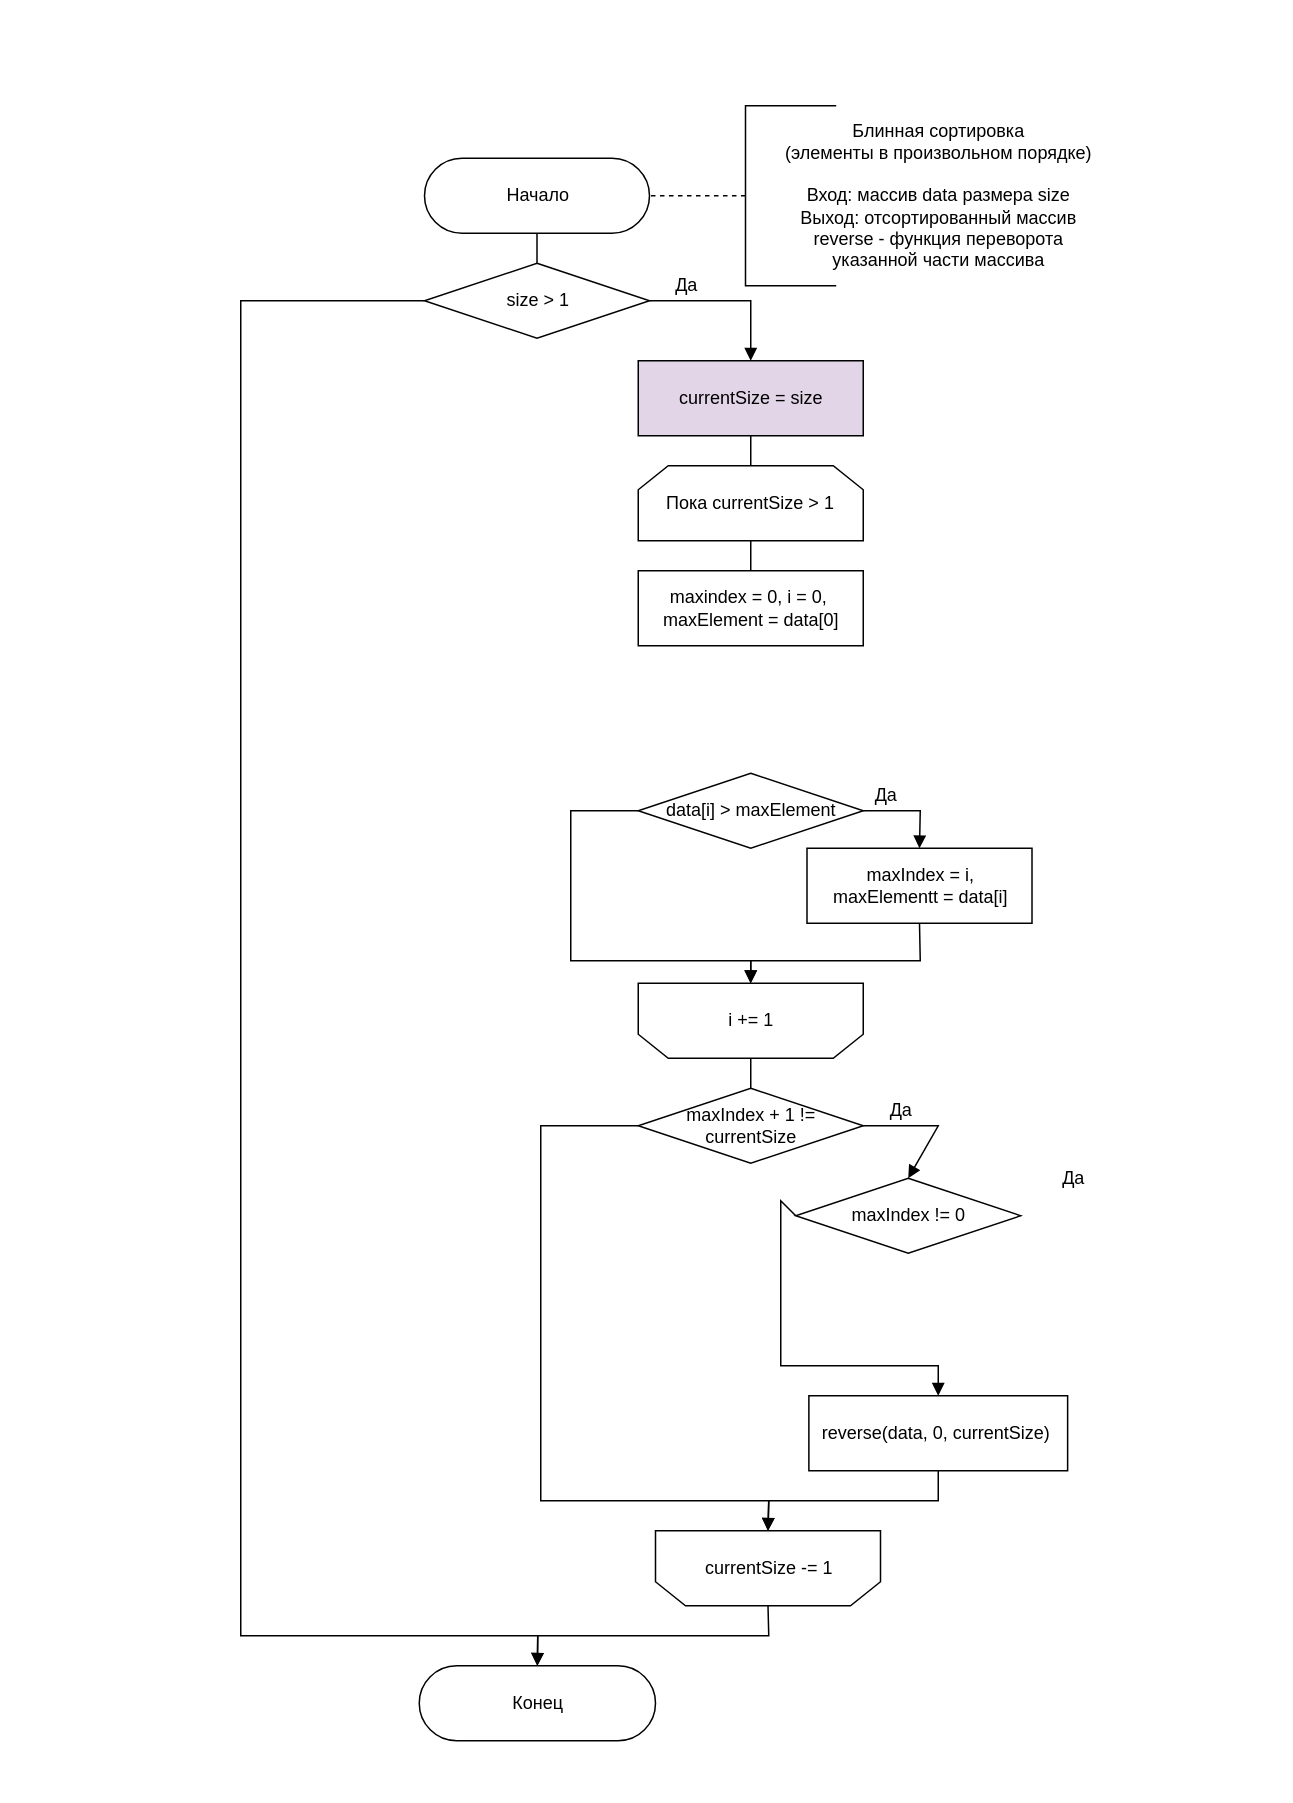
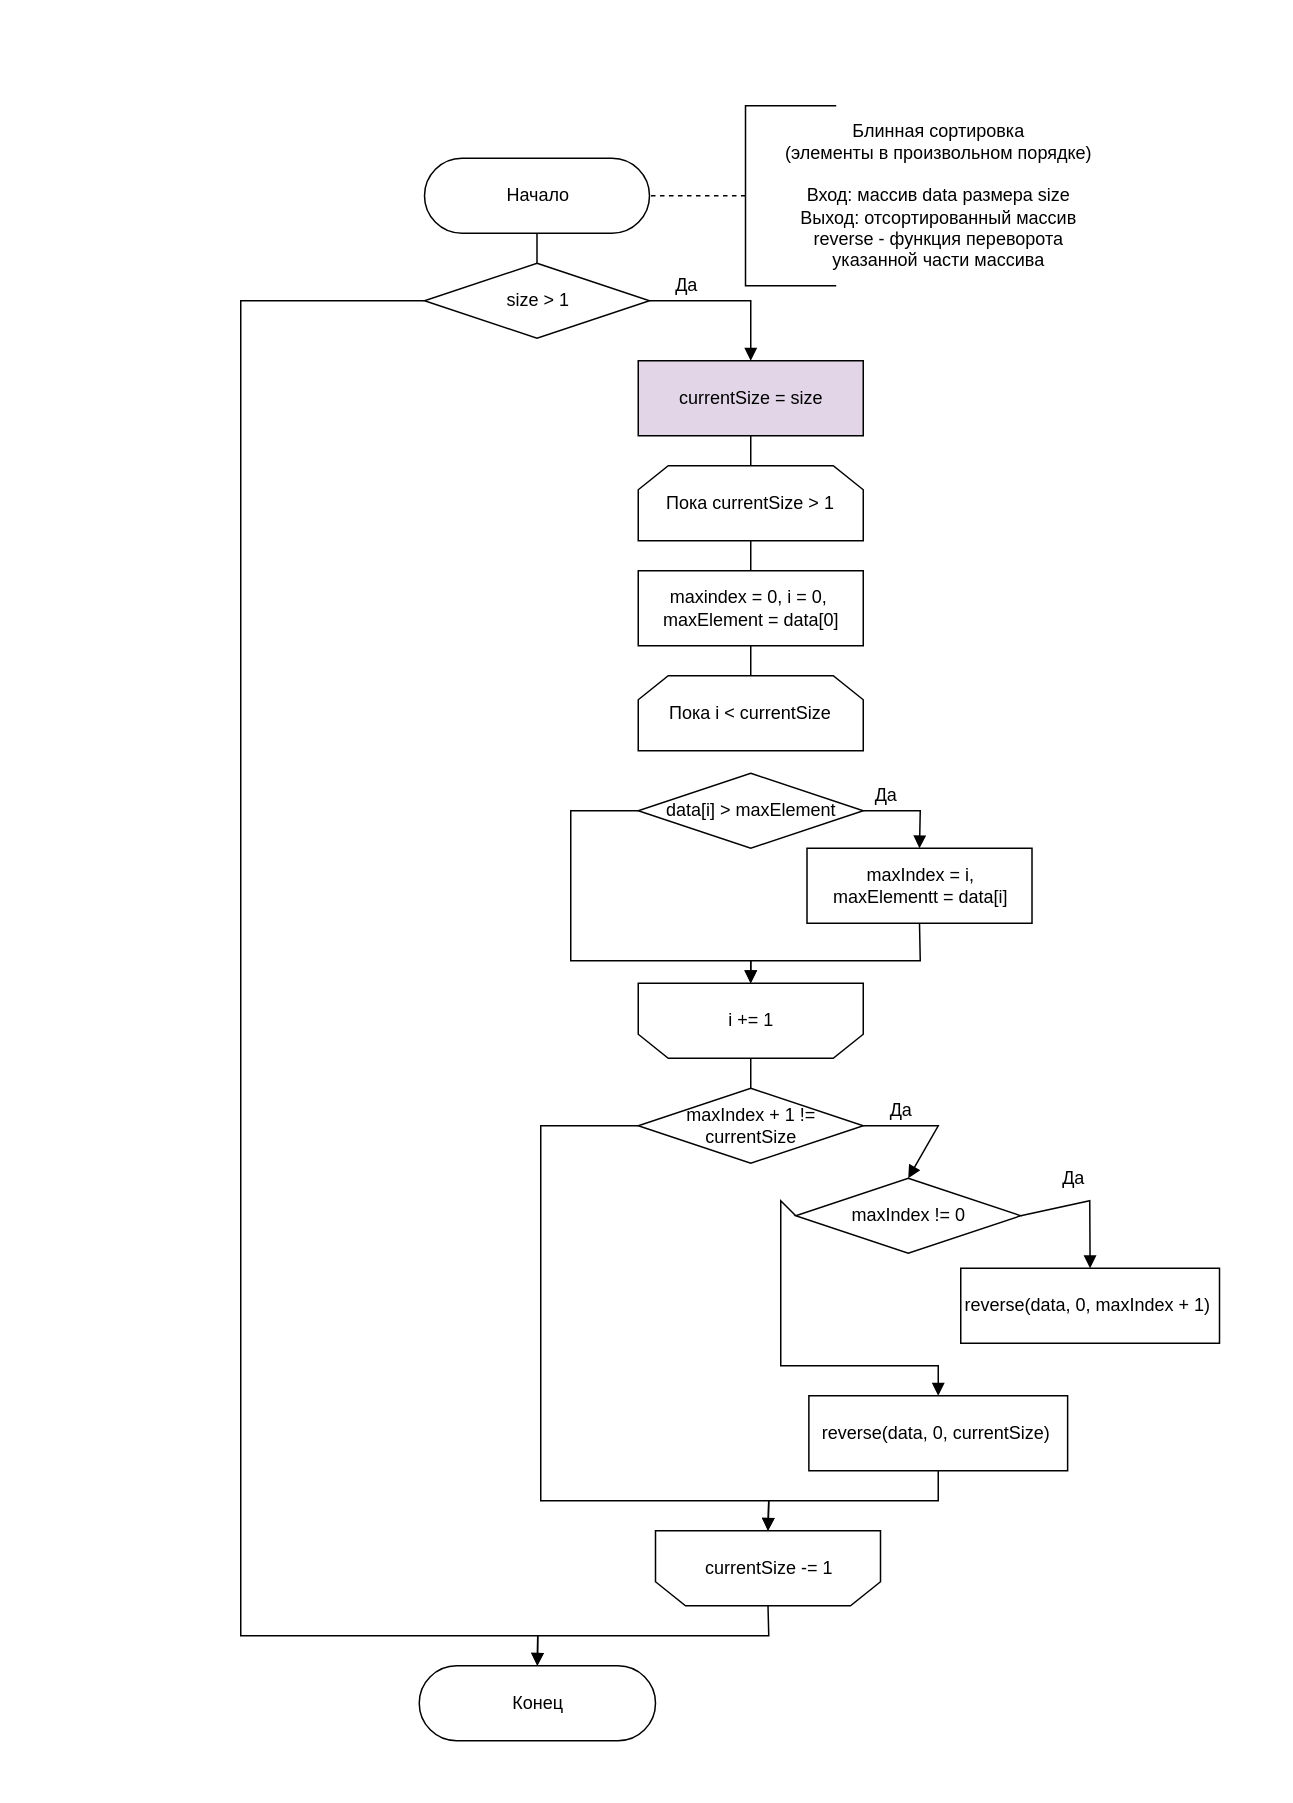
edge "maxindex = 0, i = 0, maxElement = data[0]" -- "Пока i < currentSize": added
node "Пока i < currentSize": added
edge "maxIndex != 0" -> "reverse(data, 0, maxIndex + 1)": added
node "reverse(data, 0, maxIndex + 1)": added
